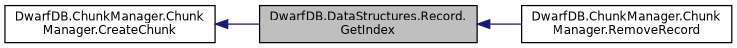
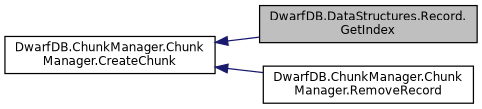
edge "DwarfDB.ChunkManager.Chunk Manager.RemoveRecord" -> "DwarfDB.DataStructures.Record. GetIndex": now "DwarfDB.ChunkManager.Chunk Manager.RemoveRecord" -> "DwarfDB.ChunkManager.Chunk Manager.CreateChunk"
